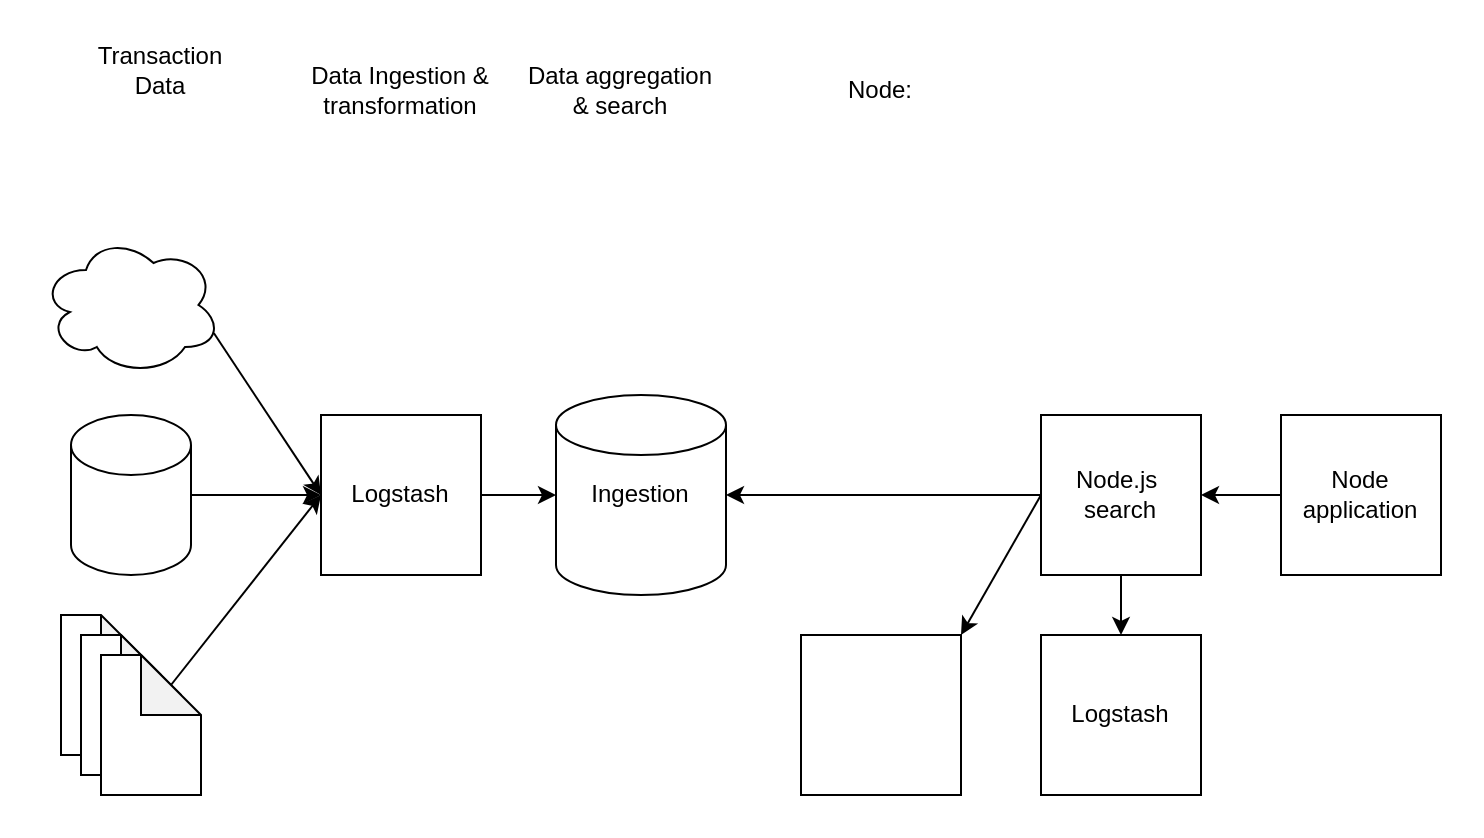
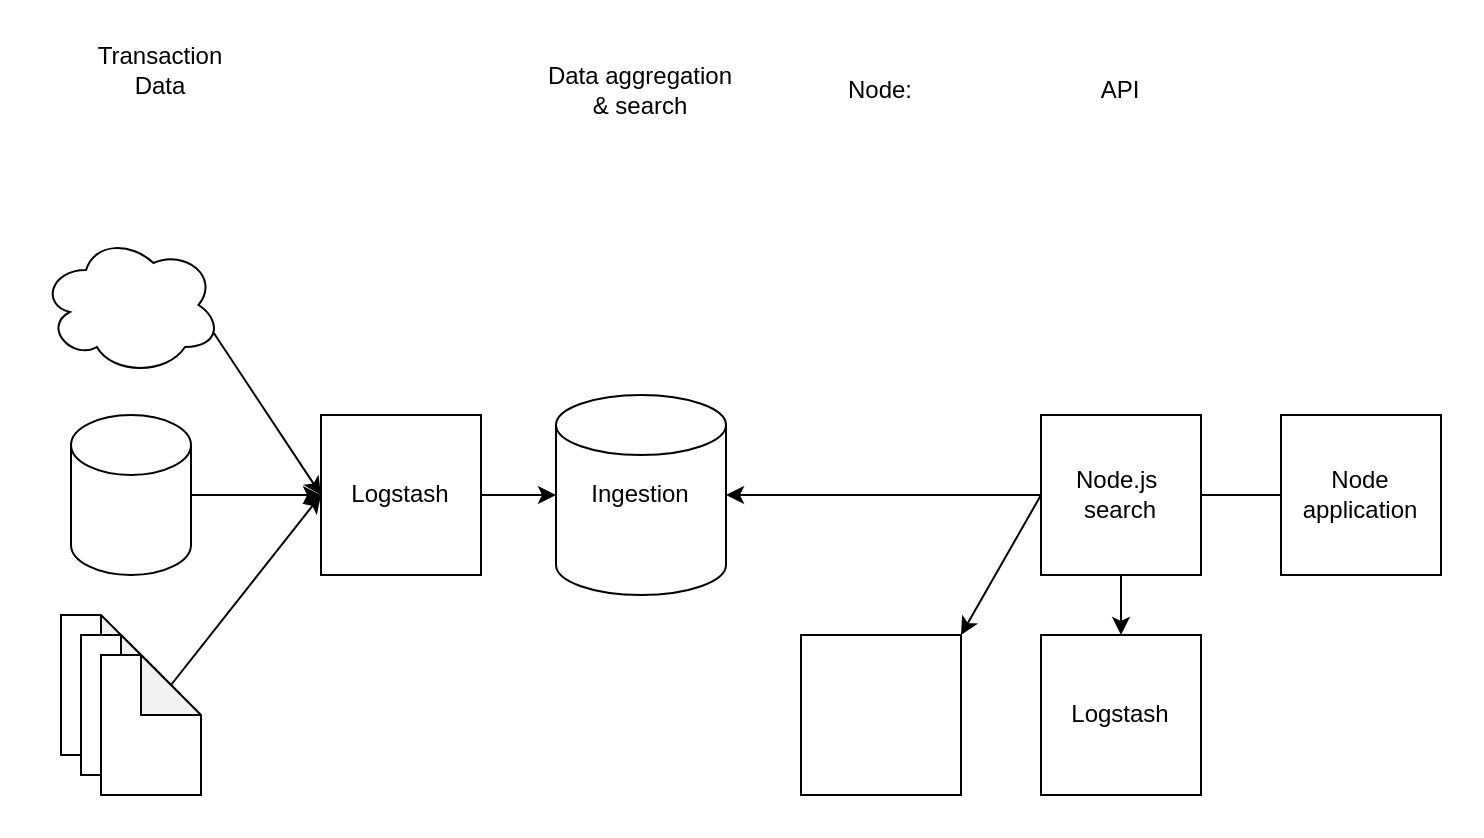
node "Data Ingestion & transformation": removed
node "Data aggregation & search": moved (621, 91) -> (641, 91)
node "API": added
edge "Node application" -> "Node.js search": arrowhead classic -> none
